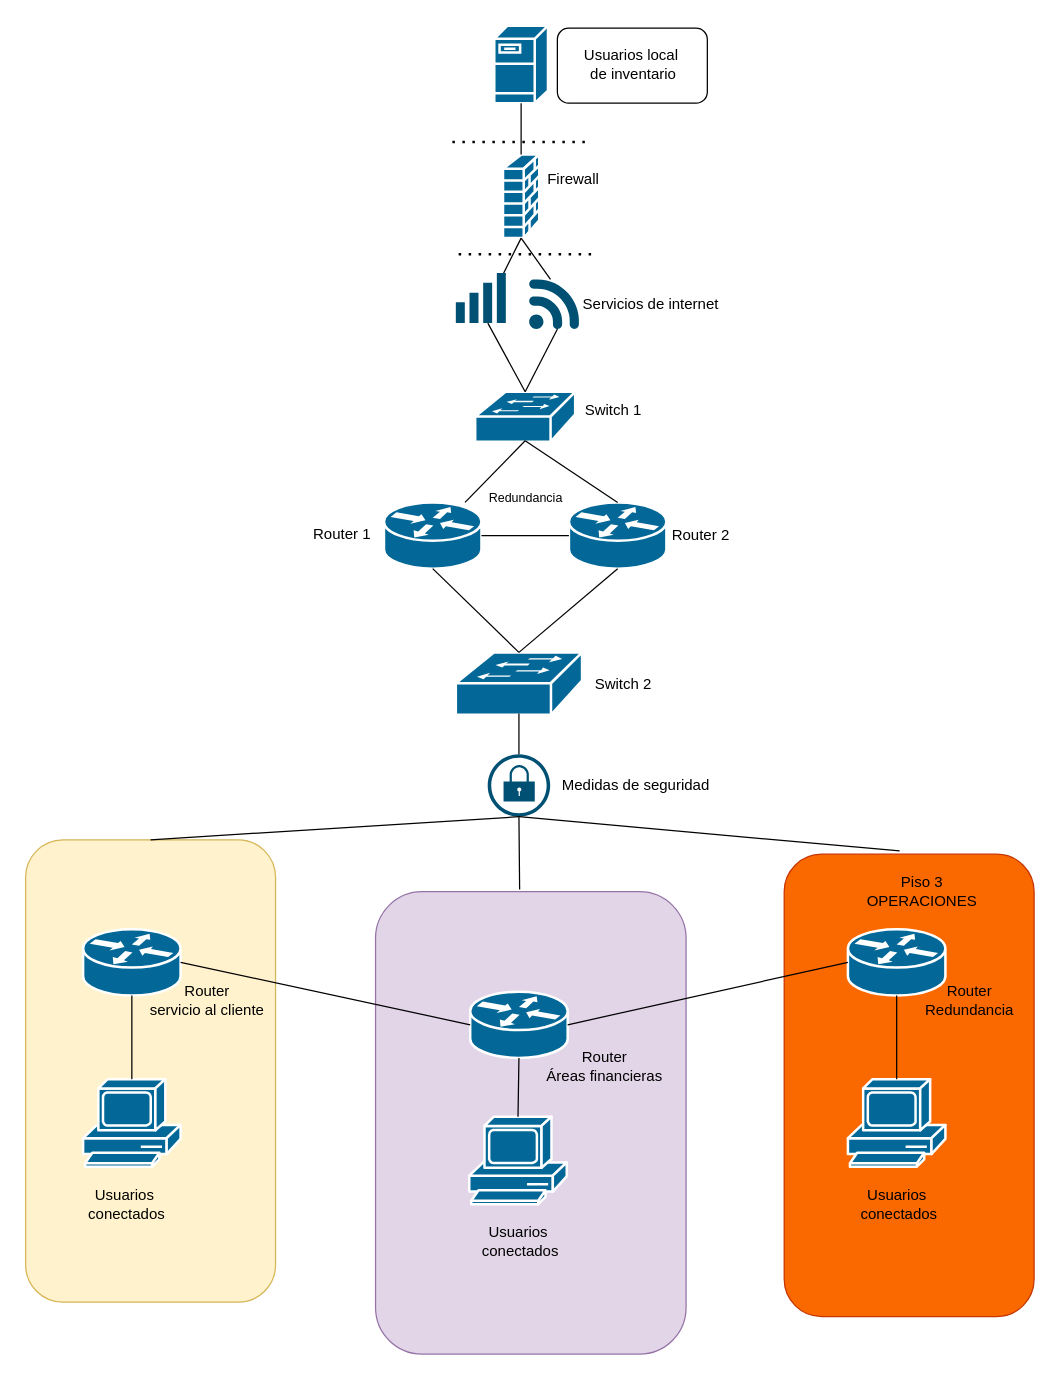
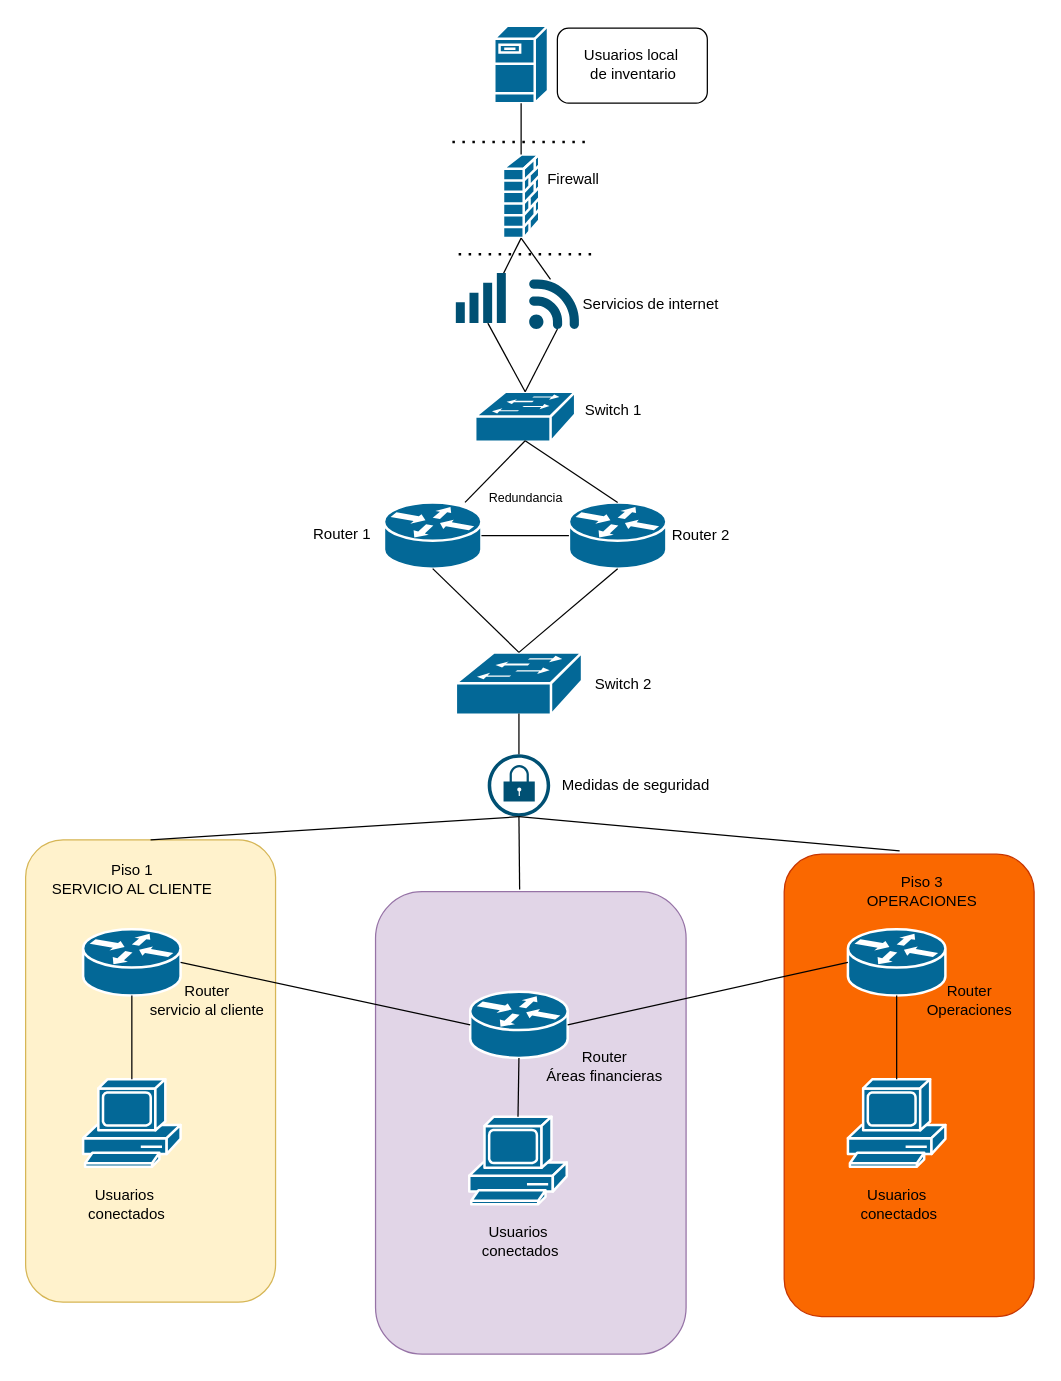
node "Piso 1 SERVICIO AL CLIENTE": added
node "Router Redundancia": label "Router Redundancia" -> "Router Operaciones"
